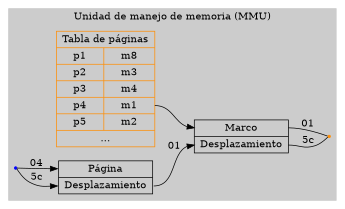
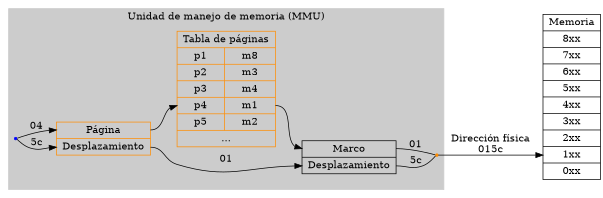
node "Memoria": added
edge "Página" -> "Tabla de páginas": added
node "Página": color black -> darkorange
